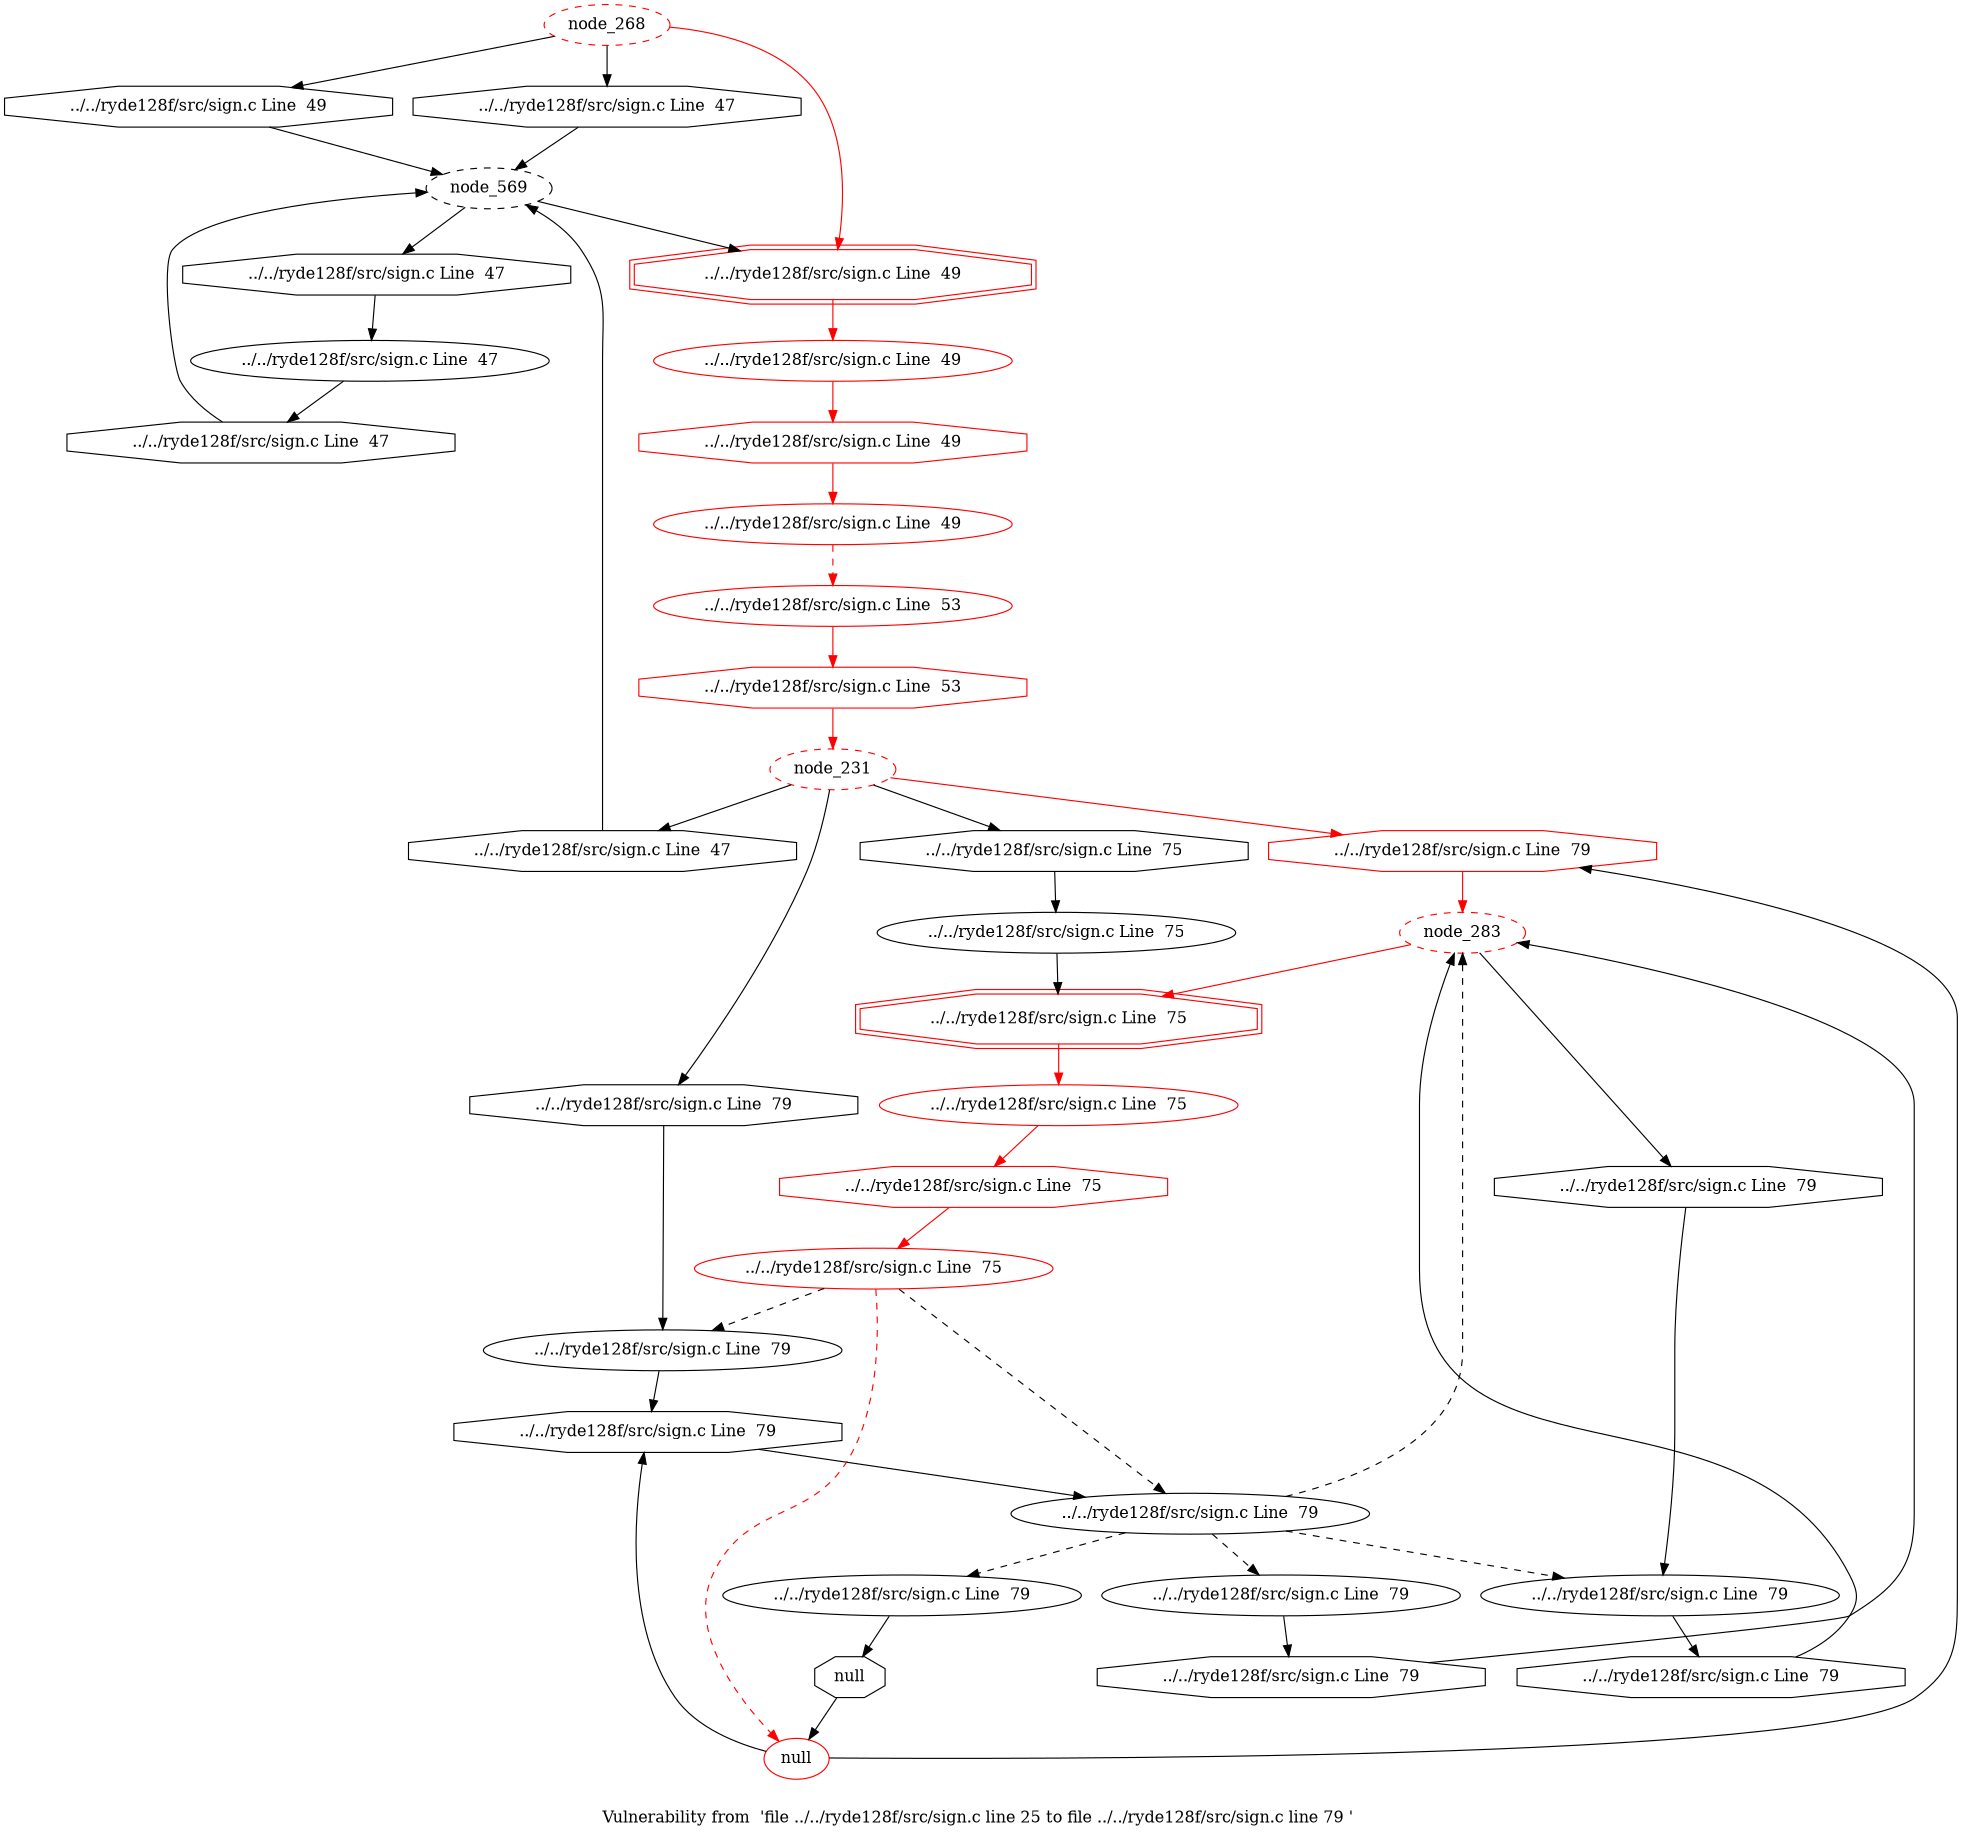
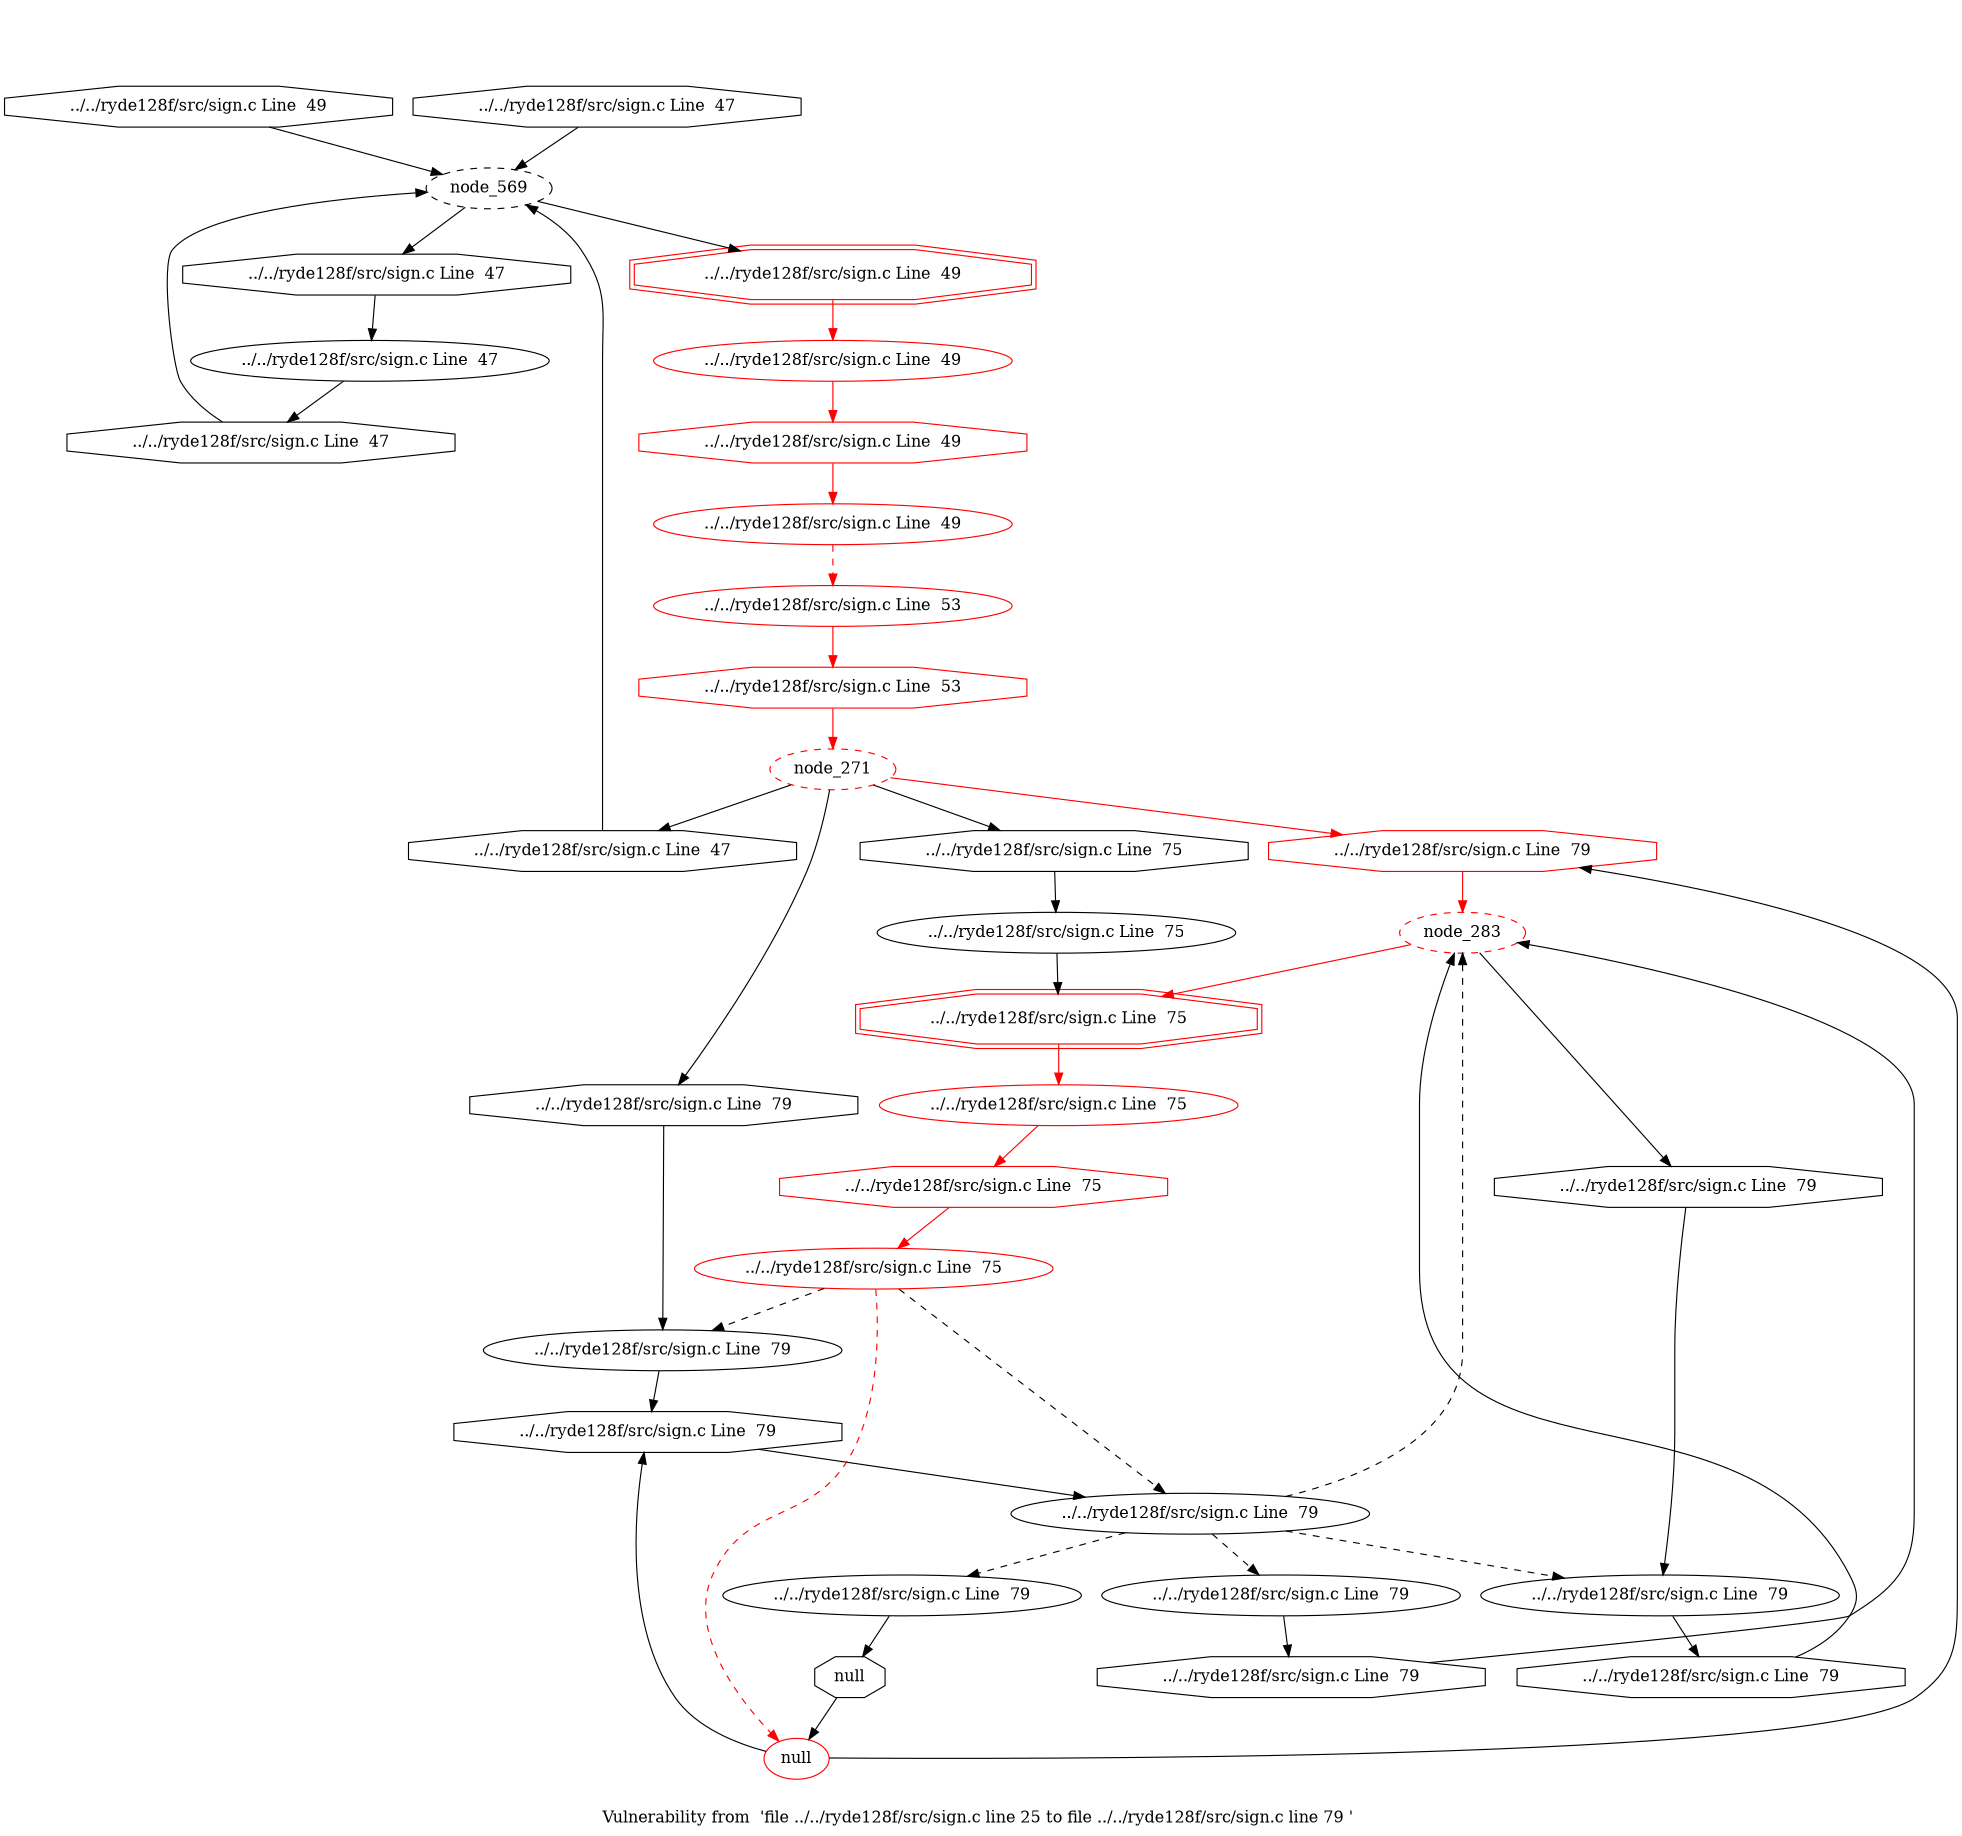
node "node_268": removed
node "node_231": label "node_231" -> "node_271"
